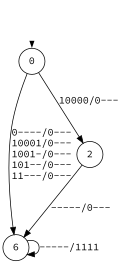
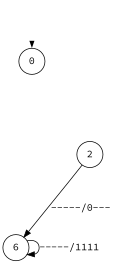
edge "0" -> "2": removed, label "10000/0---"
edge "0" -> "6": removed, label "0----/0--- 10001/0--- 1001-/0--- 101--/0--- 11---/0---"
